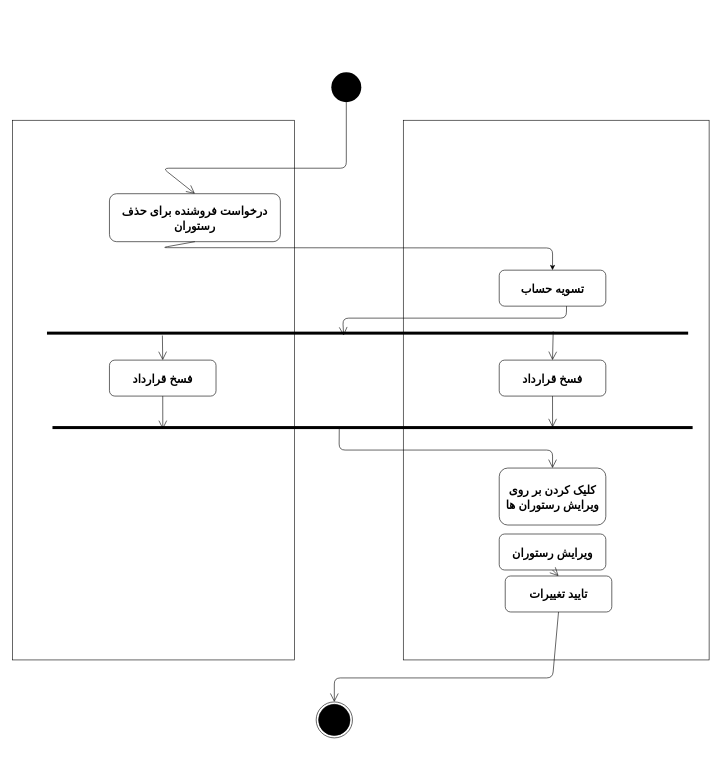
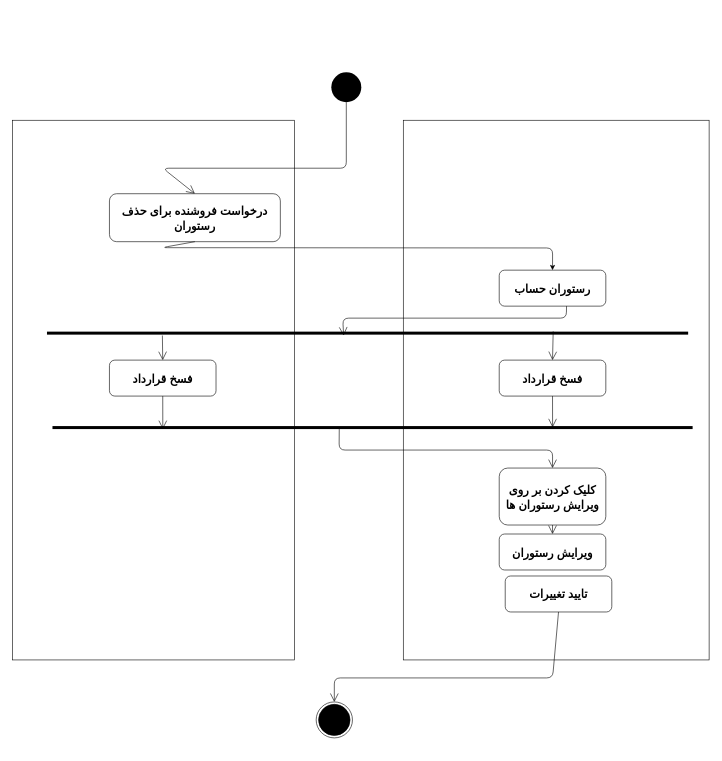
node "تسویه حساب": label "تسویه حساب" -> "رستوران حساب"
edge "کلیک کردن بر روی ویرایش رستوران ها" -> "ویرایش رستوران": added
edge "ویرایش رستوران" -> "تایید تغییرات": removed
